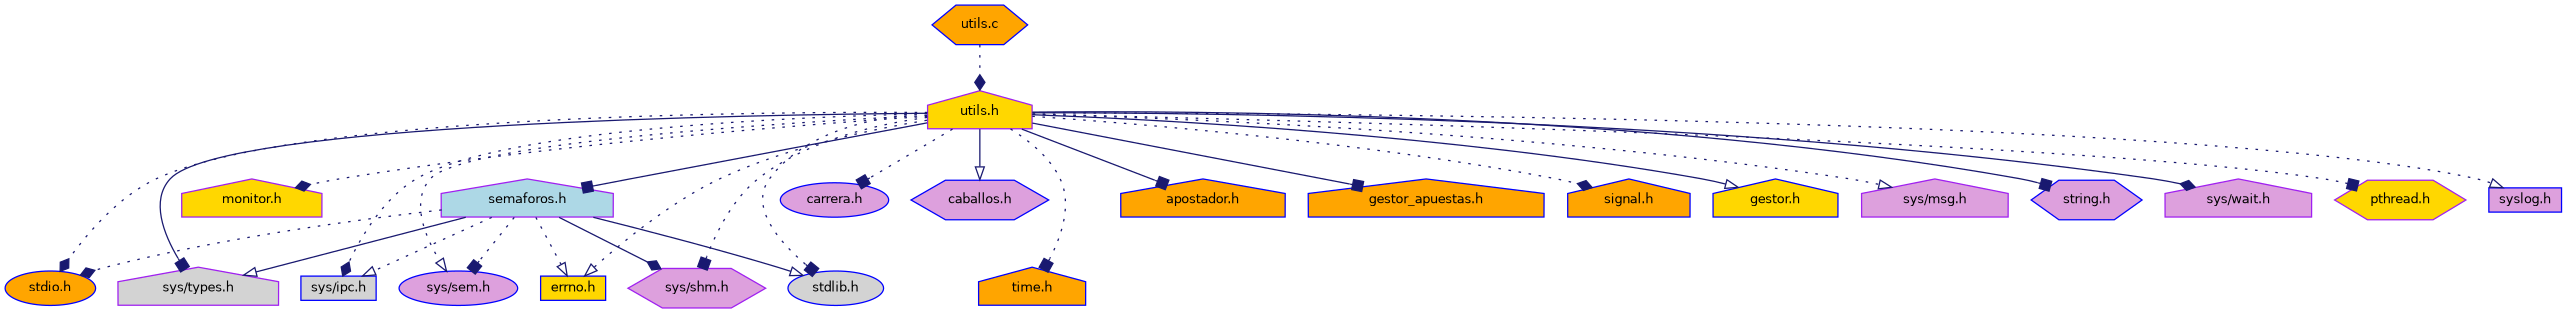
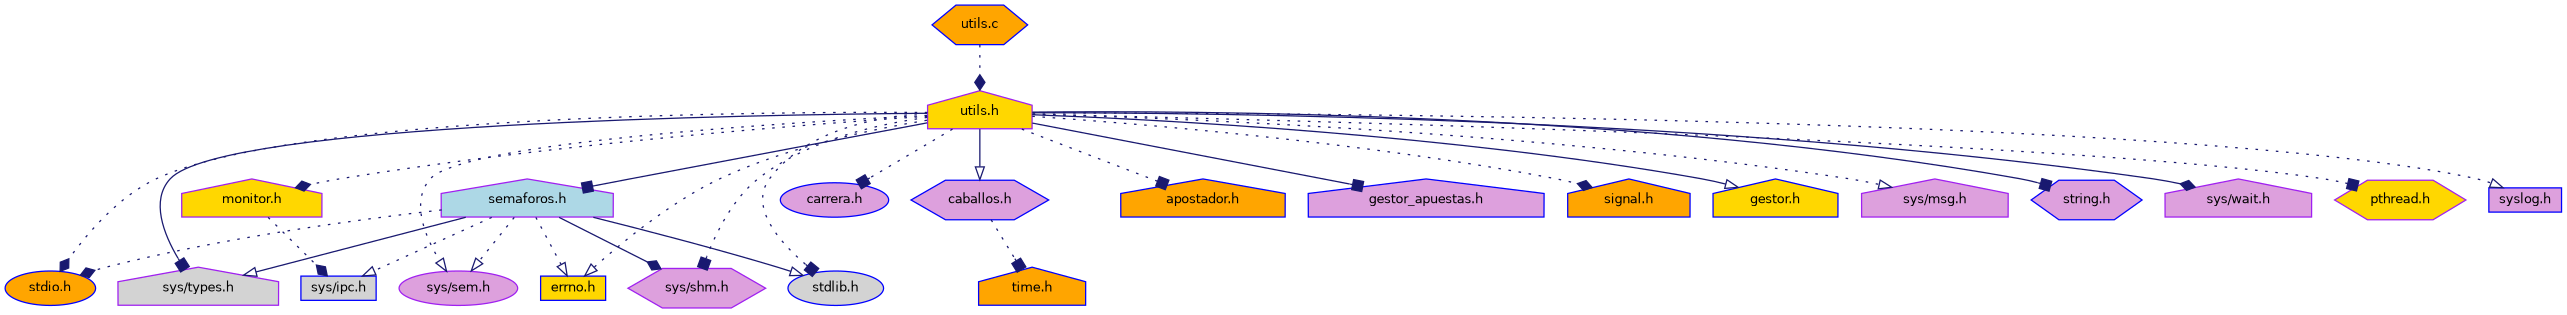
edge "utils.h" -> "sys/ipc.h": now "monitor.h" -> "sys/ipc.h"
edge "utils.h" -> "apostador.h": style solid -> dotted
edge "utils.h" -> "time.h": now "caballos.h" -> "time.h"
node "gestor_apuestas.h": fillcolor orange -> plum
edge "semaforos.h" -> "sys/sem.h": arrowhead box -> onormal
node "sys/sem.h": color blue -> purple
